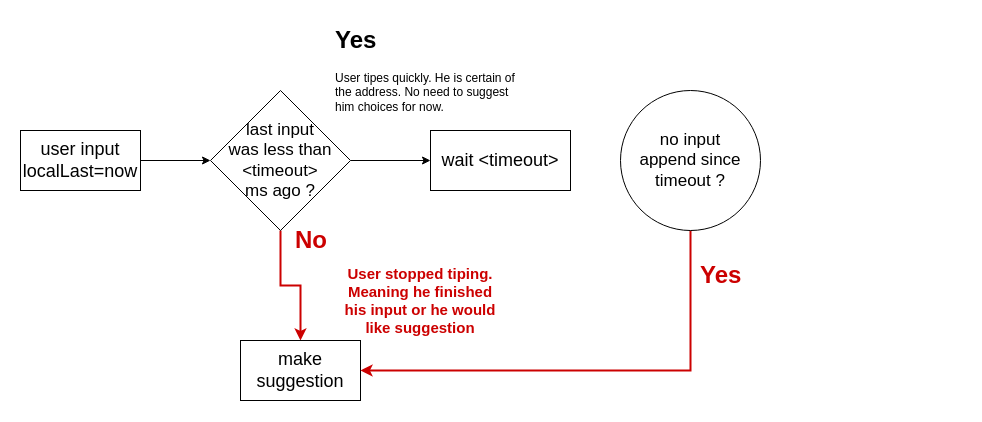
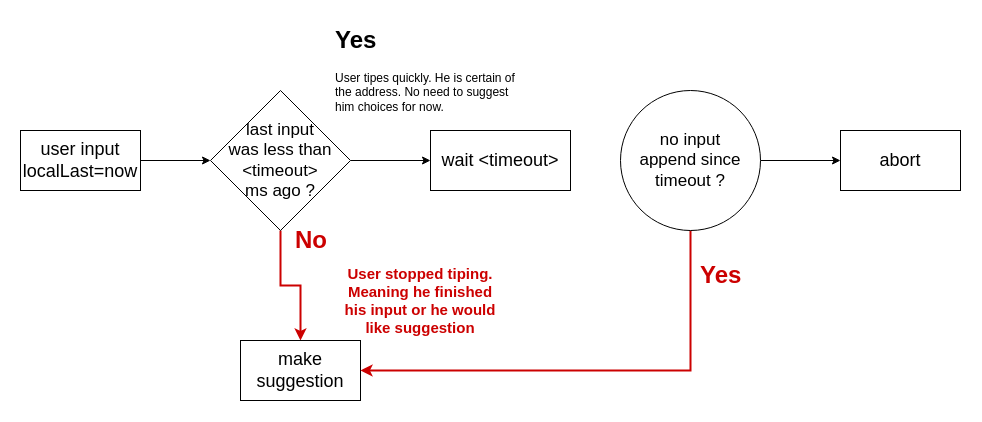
edge "no input append since timeout ?" -> "abort": added
node "abort": added
